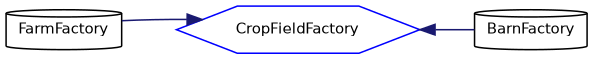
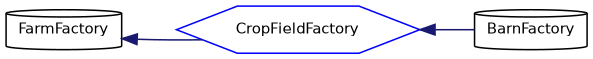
edge "FarmFactory" -> "CropFieldFactory": reversed
